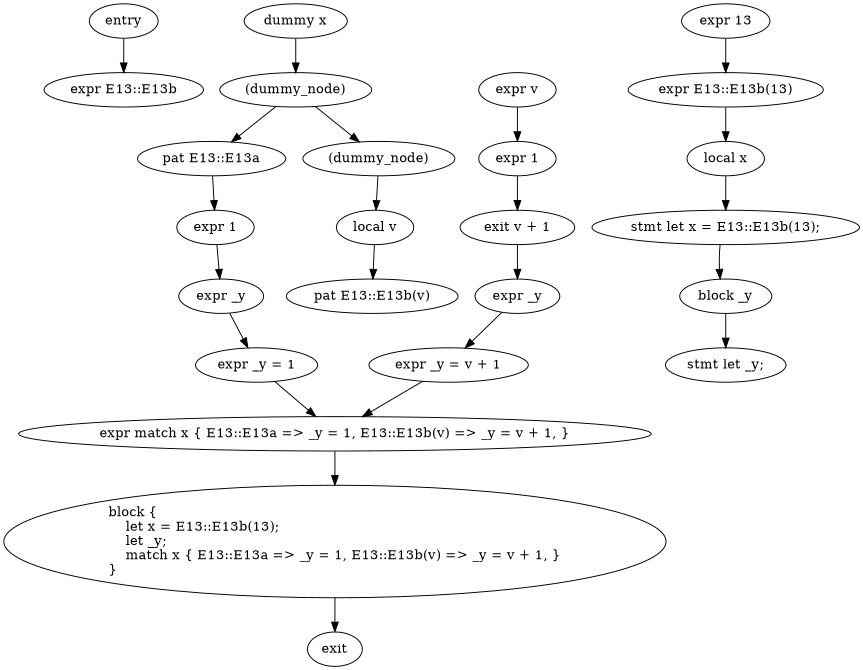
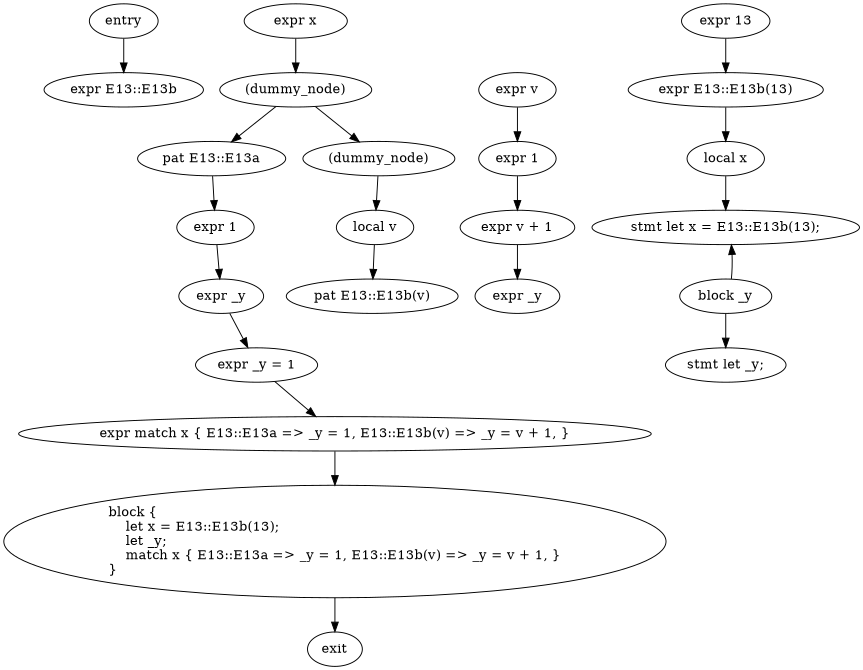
node "dummy x": label "dummy x" -> "expr x"
node "exit v + 1": label "exit v + 1" -> "expr v + 1"
edge "stmt let x = E13::E13b(13);" -> "block _y": reversed
node "expr _y = v + 1": removed
